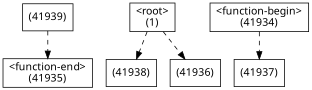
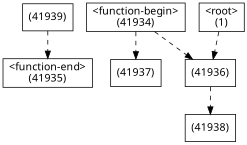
edge "<root> (1)" -> "(41938)": now "(41936)" -> "(41938)"
edge "<function-begin> (41934)" -> "(41936)": added
